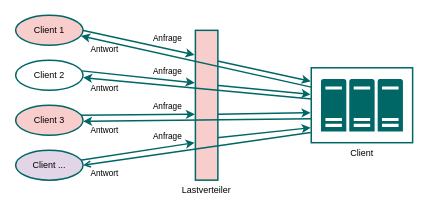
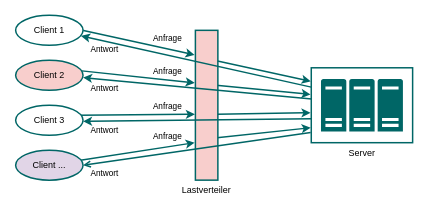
node "Client 1": fillcolor #f8cecc -> #ffffff
node "Client 2": fillcolor #ffffff -> #f8cecc
node "Client 3": fillcolor #f8cecc -> #ffffff
node "Client": label "Client" -> "Server"
